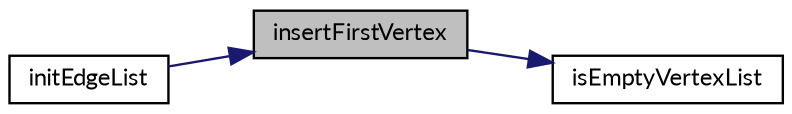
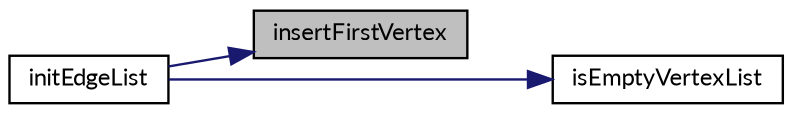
edge "insertFirstVertex" -> "isEmptyVertexList": now "initEdgeList" -> "isEmptyVertexList"
